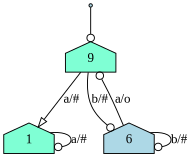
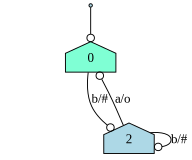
node "9": label "9" -> "0"
node "1": removed
node "6": label "6" -> "2"
